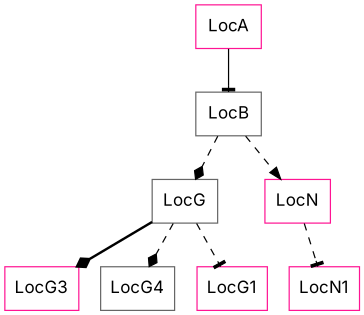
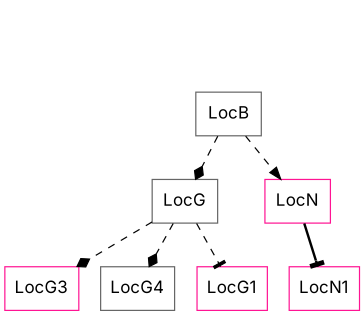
node "LocA": removed
edge "LocG" -> "LocG3": style bold -> dashed
edge "LocN" -> "LocN1": style dashed -> bold
